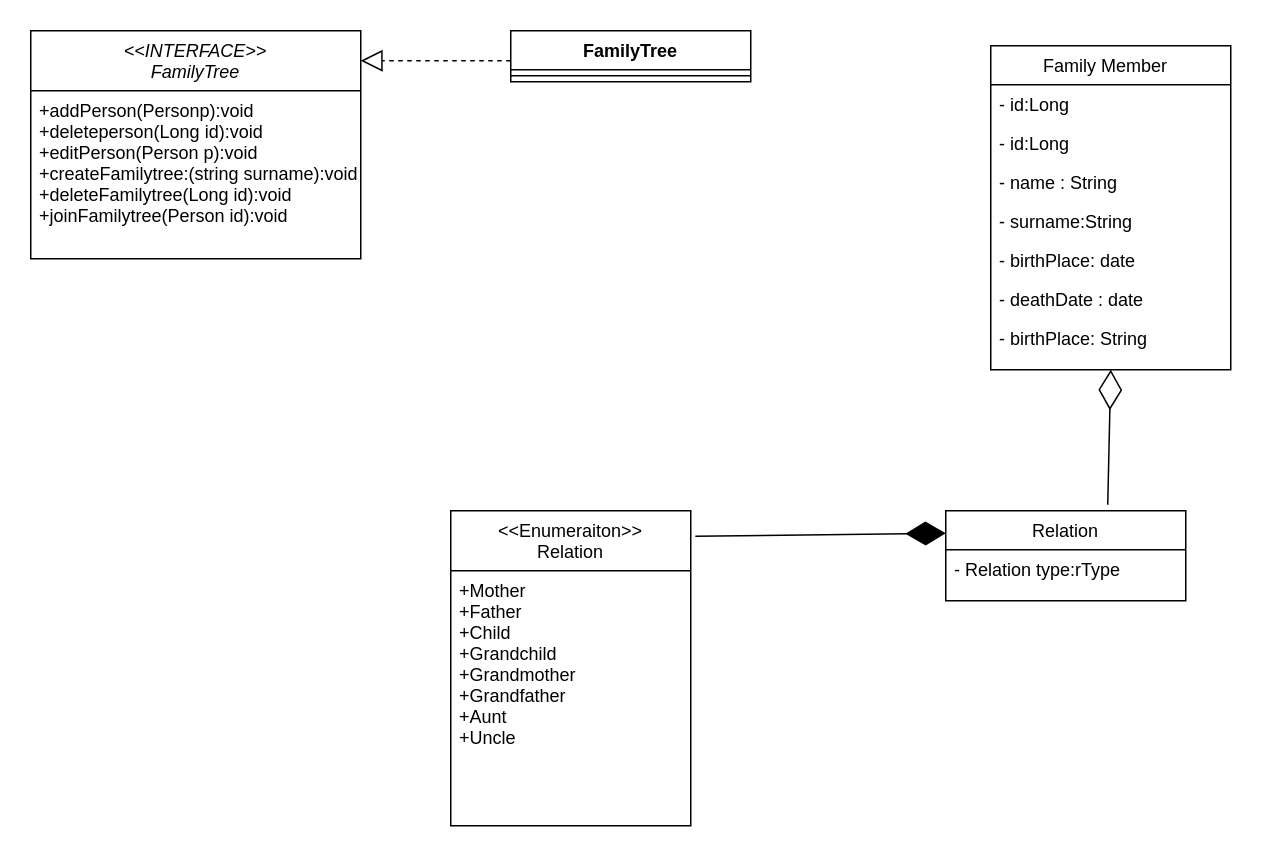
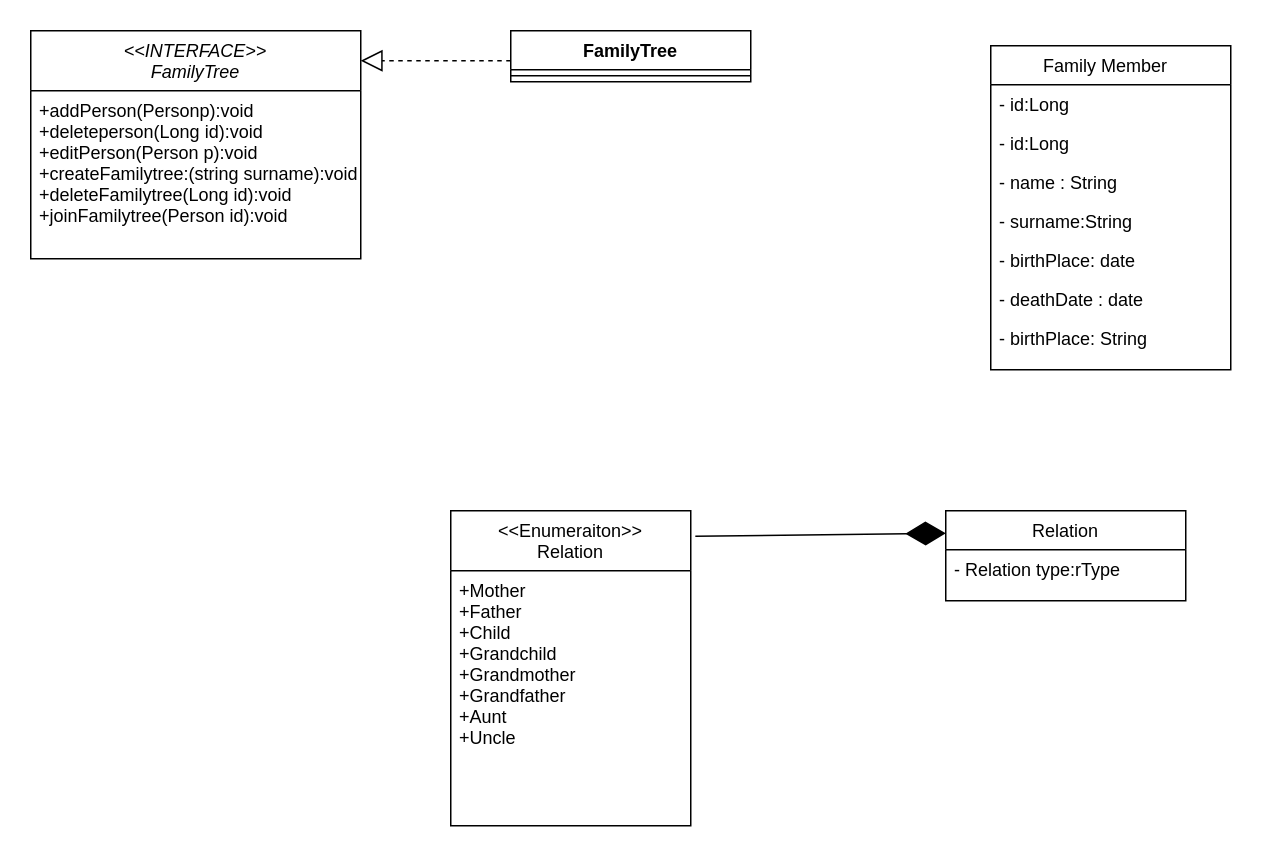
edge "Relation" -> "Family Member": removed
